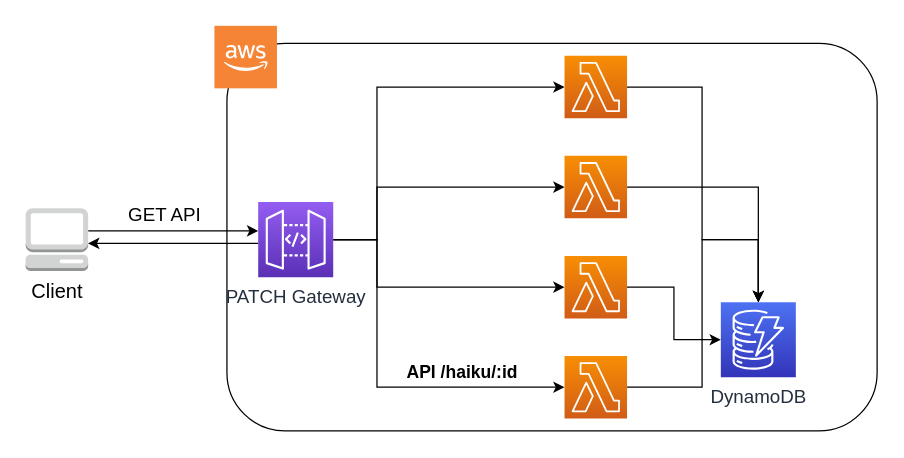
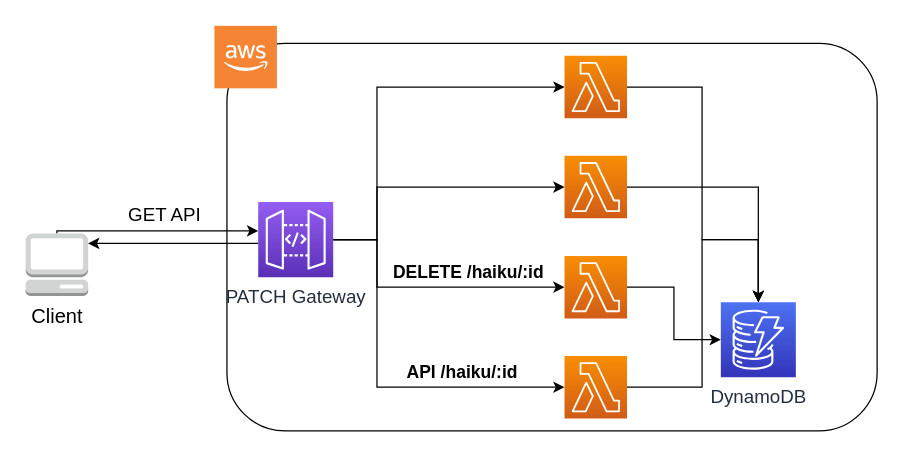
node "Client": moved (57, 239) -> (57, 264)
node "DELETE /haiku/:id": added
